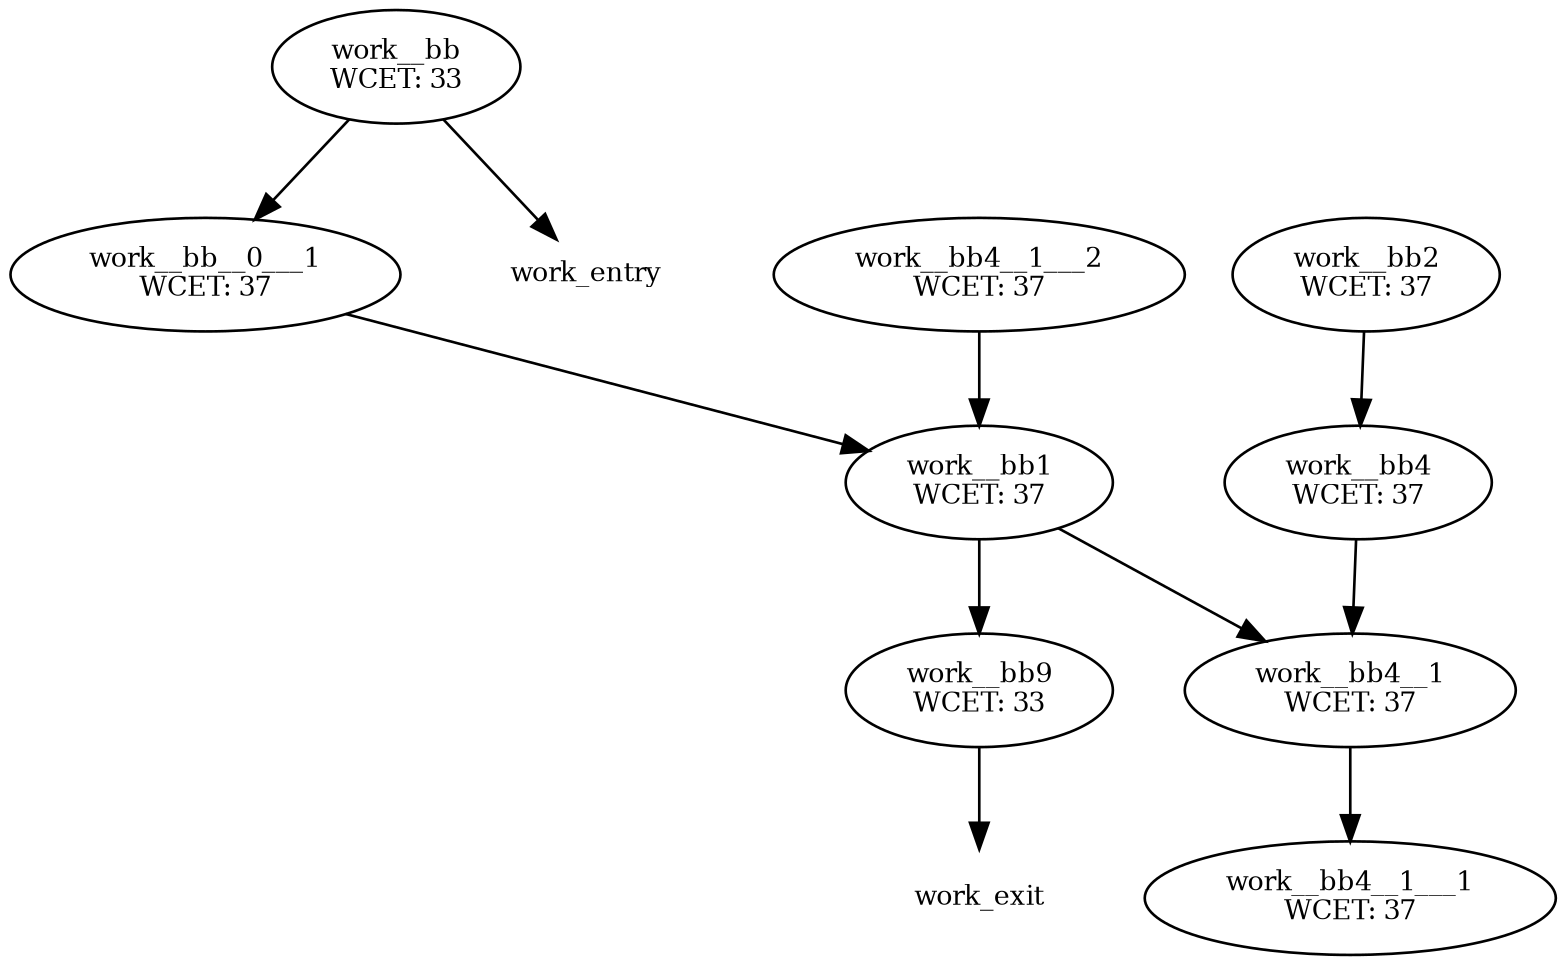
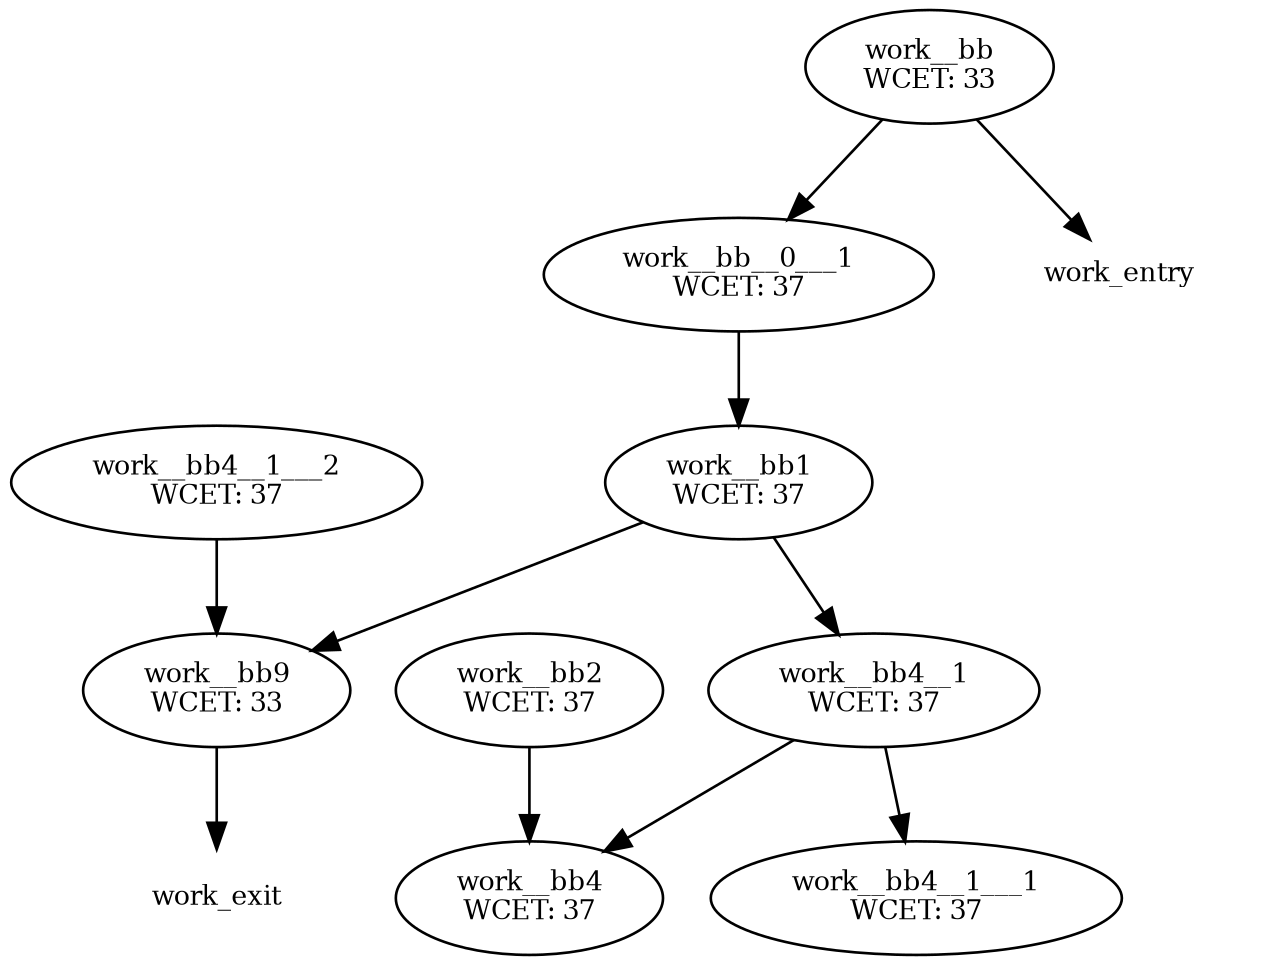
edge "work__bb4__1___2 WCET: 37" -> "work__bb1 WCET: 37": now "work__bb4__1___2 WCET: 37" -> "work__bb9 WCET: 33"
edge "work__bb4 WCET: 37" -> "work__bb4__1 WCET: 37": reversed
